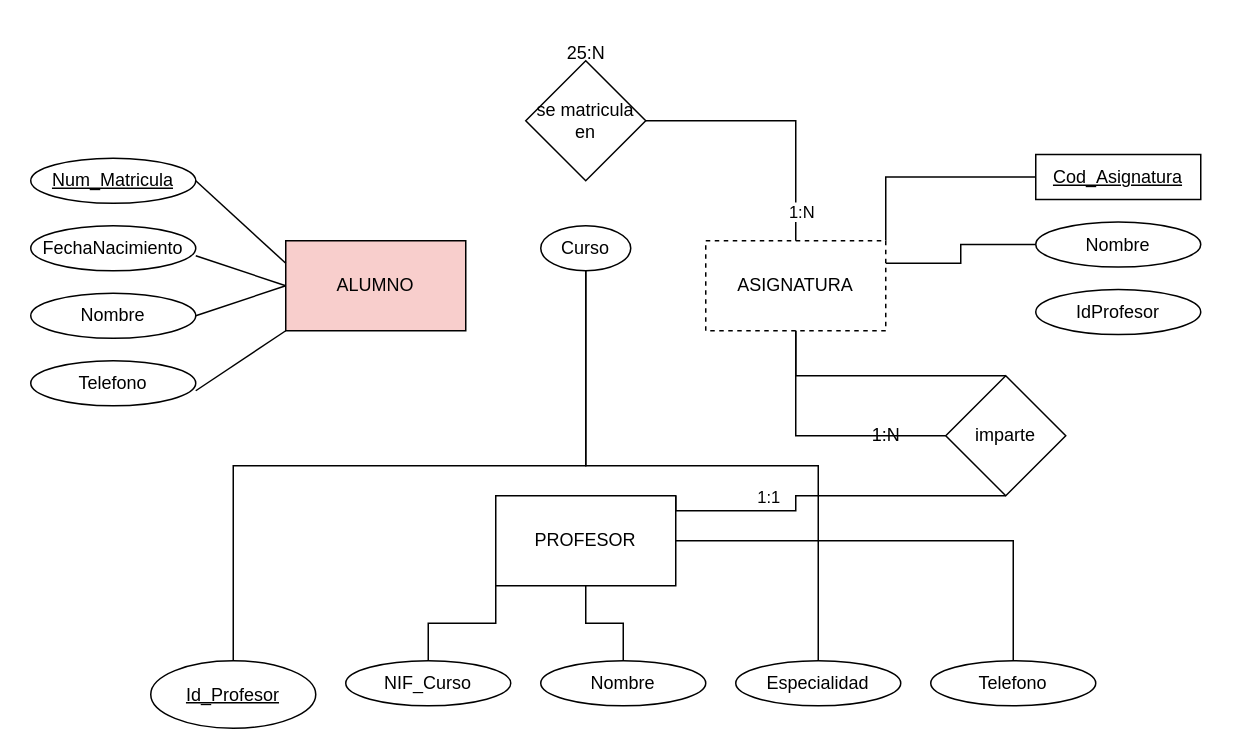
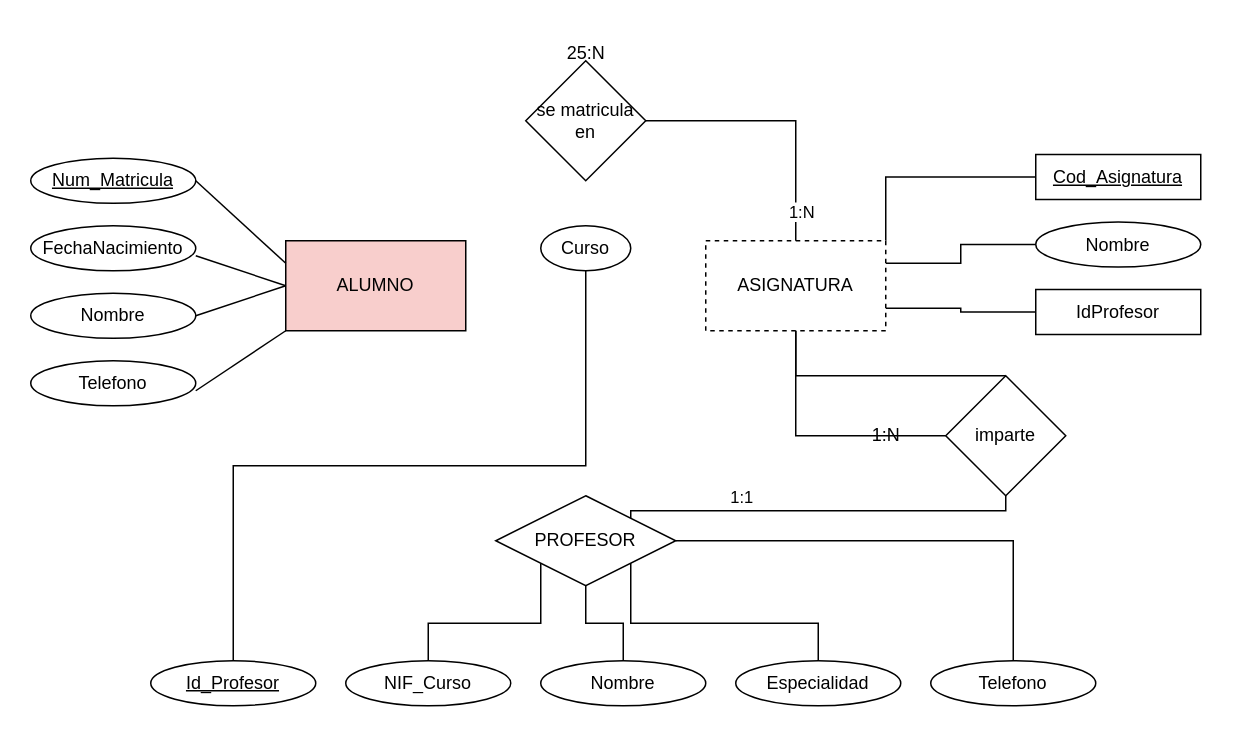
edge "ASIGNATURA" -- "IdProfesor": added
node "IdProfesor": shape ellipse -> rectangle
edge "Curso" -- "Especialidad": now "PROFESOR" -- "Especialidad"
node "PROFESOR": shape rectangle -> diamond
node "Id_Profesor": size 165x68 -> 165x45
